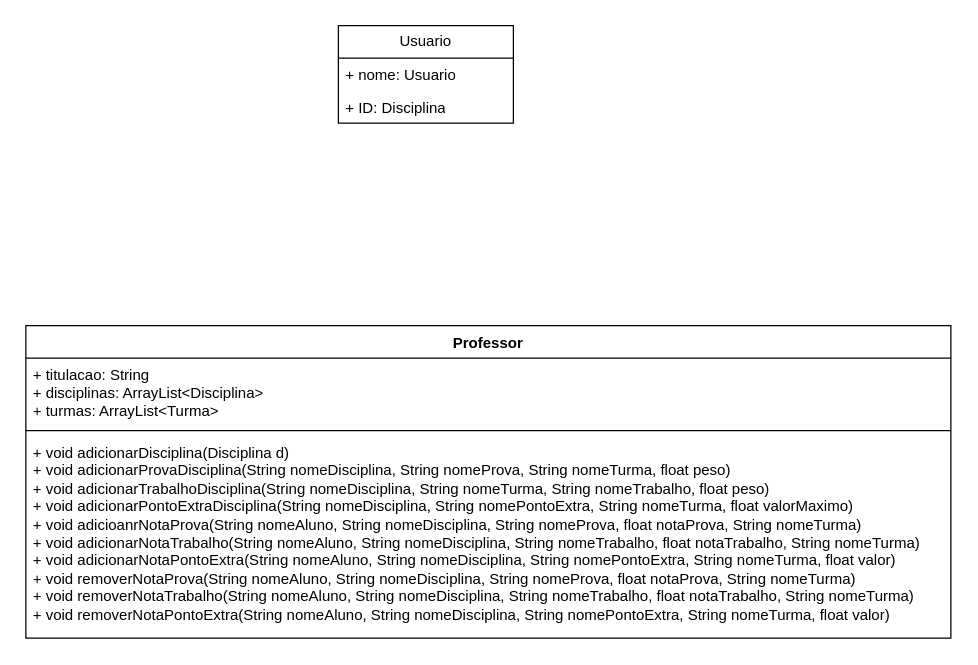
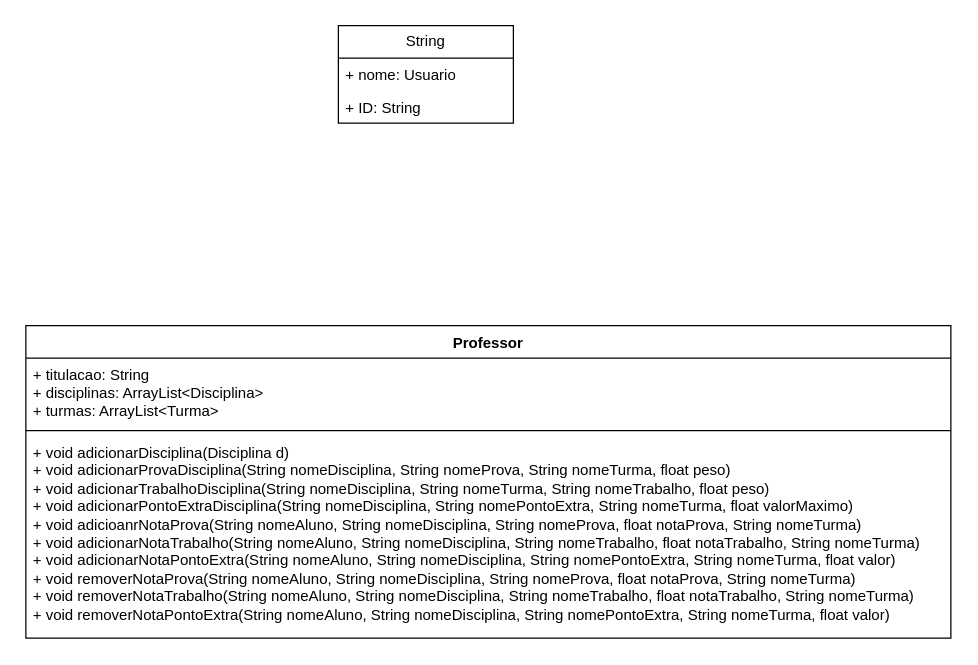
node "Usuario": label "Usuario" -> "String"
node "+ ID: Disciplina": label "+ ID: Disciplina" -> "+ ID: String"
